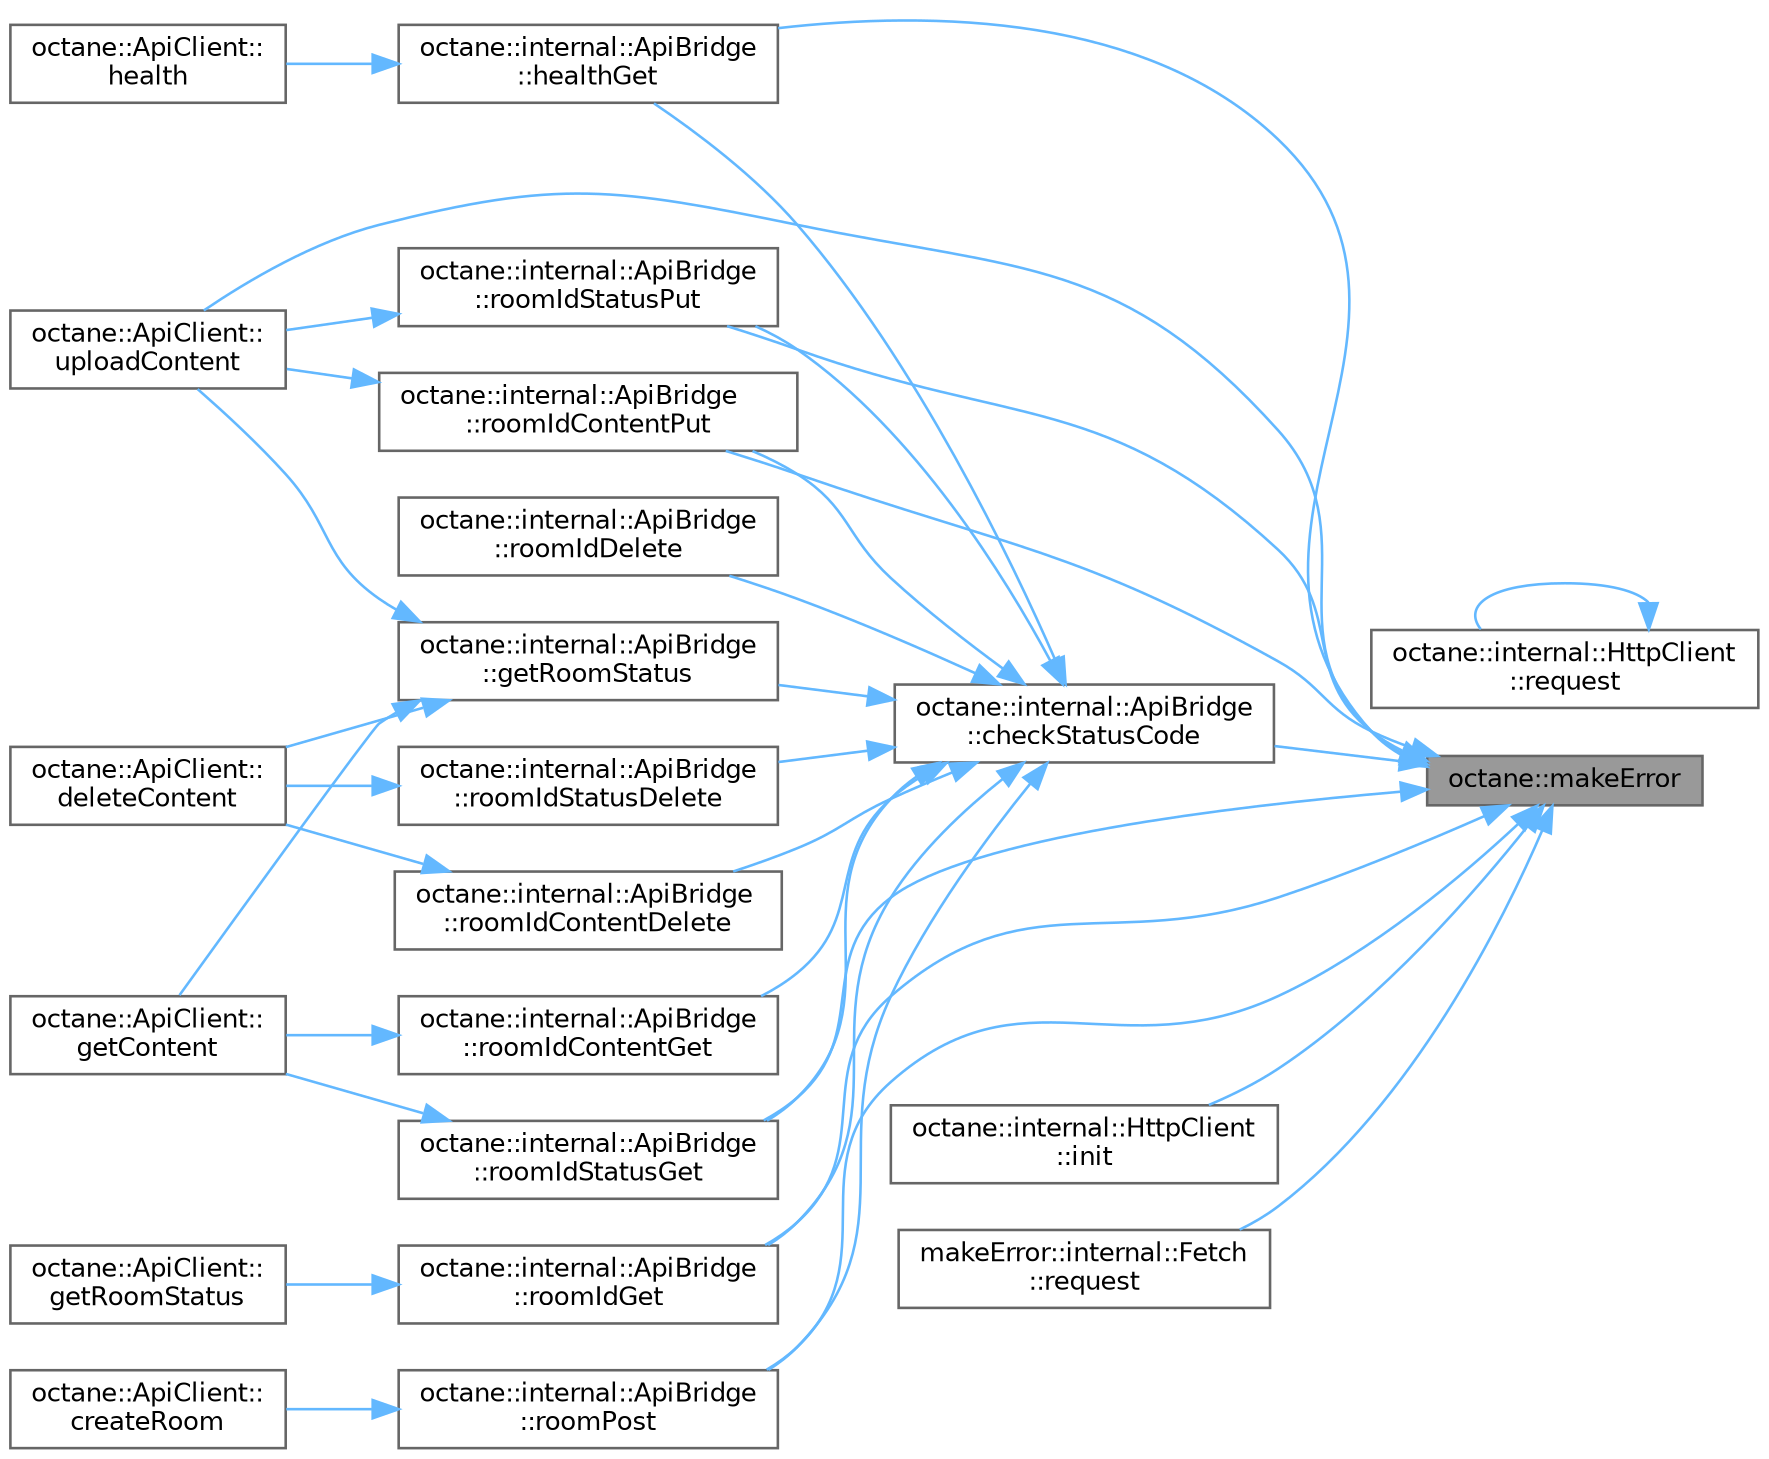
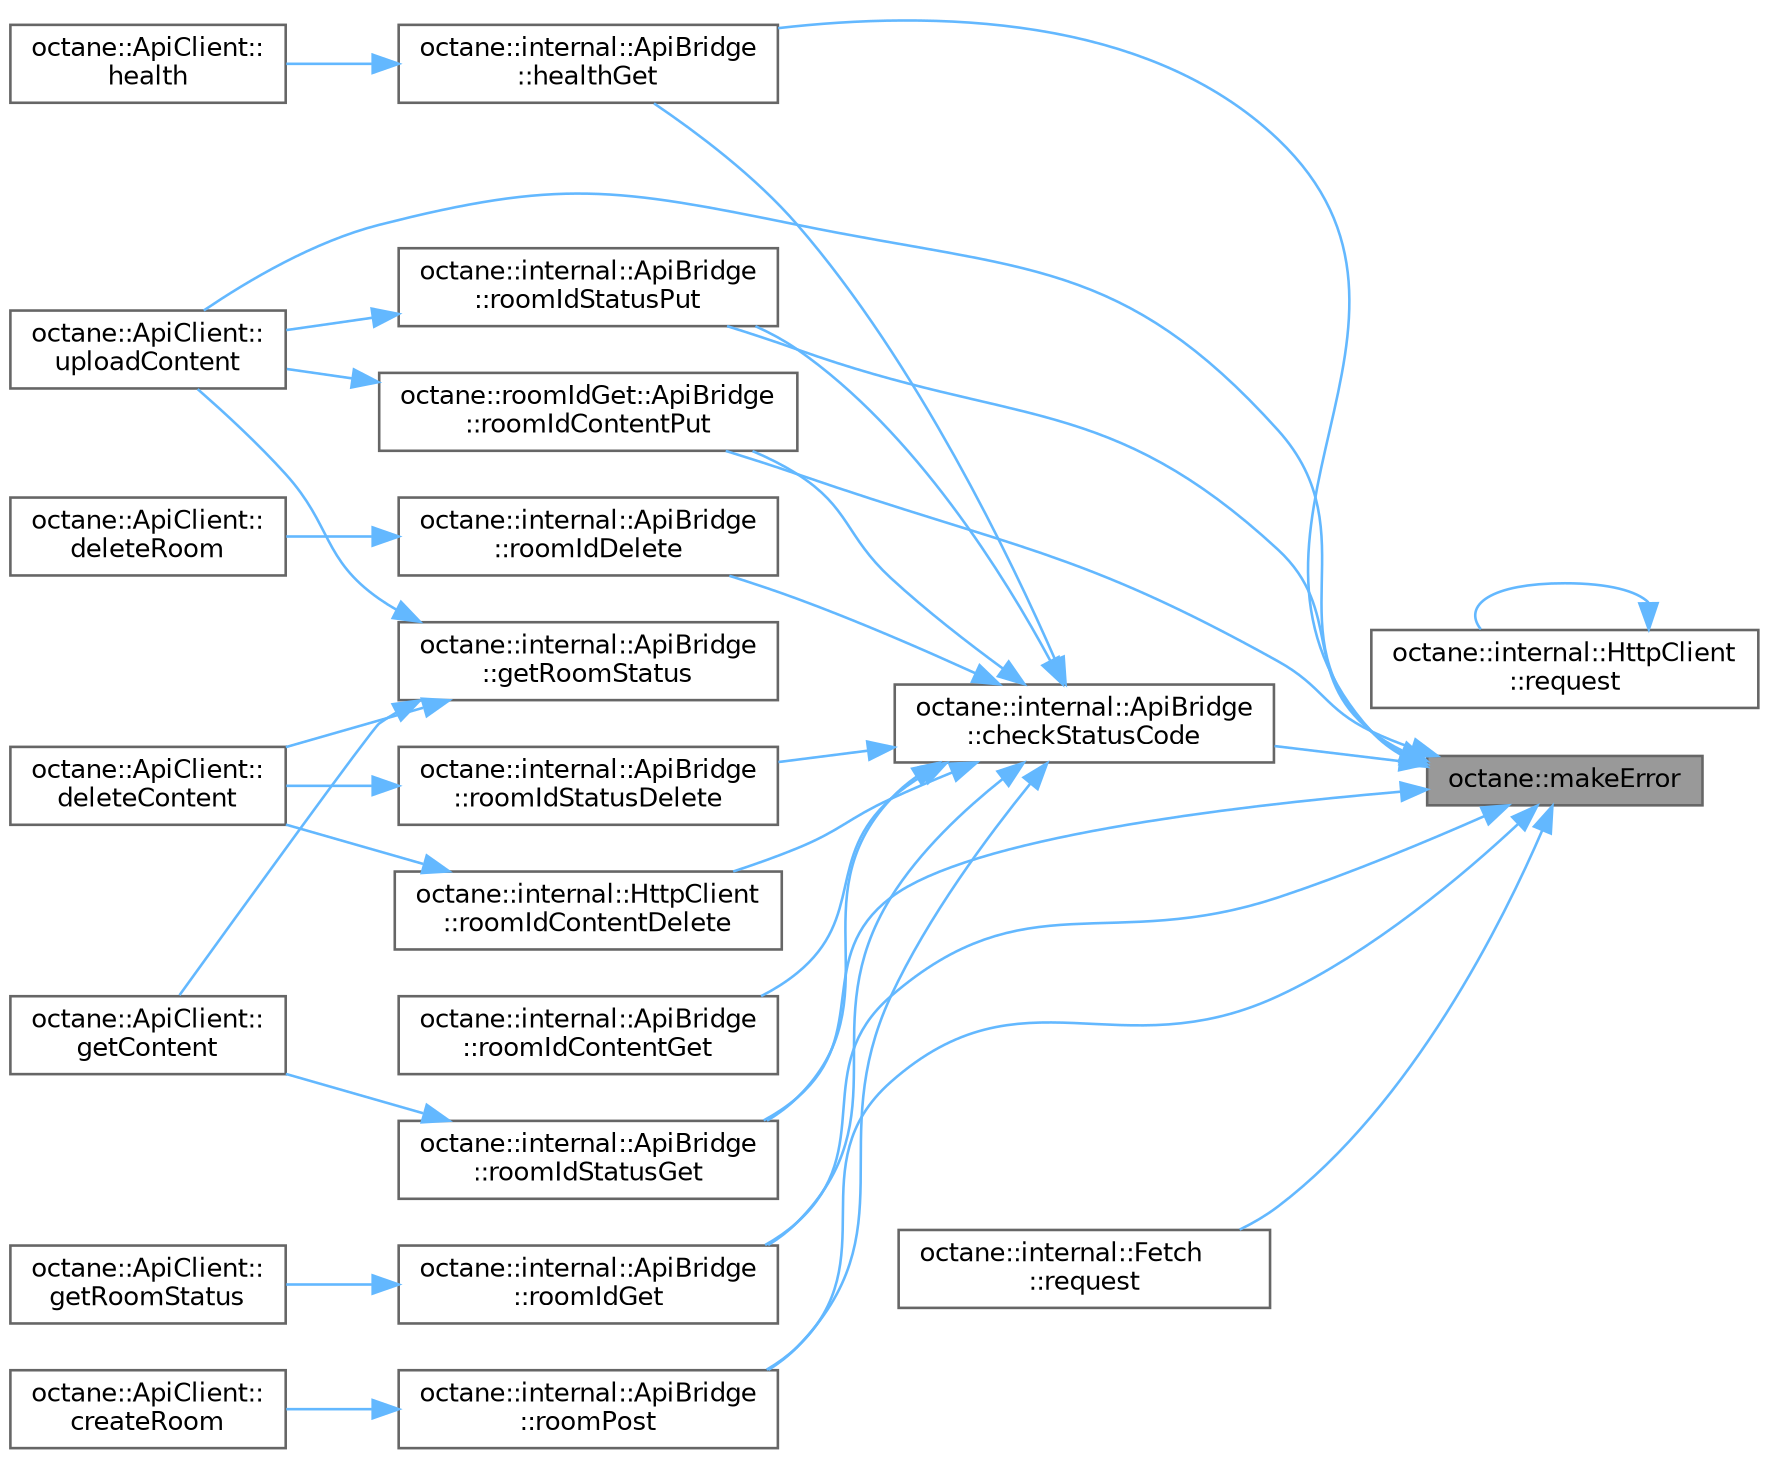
node "octane::internal::ApiBridge ::roomIdContentPut": label "octane::internal::ApiBridge ::roomIdContentPut" -> "octane::roomIdGet::ApiBridge ::roomIdContentPut"
node "octane::ApiClient:: deleteRoom": added
edge "octane::internal::ApiBridge ::getRoomStatus" -> "octane::internal::ApiBridge ::checkStatusCode": removed
node "octane::internal::ApiBridge ::roomIdContentDelete": label "octane::internal::ApiBridge ::roomIdContentDelete" -> "octane::internal::HttpClient ::roomIdContentDelete"
edge "octane::ApiClient:: getContent" -> "octane::internal::ApiBridge ::roomIdContentGet": removed
node "octane::internal::HttpClient ::init": removed
node "makeError::internal::Fetch ::request": label "makeError::internal::Fetch ::request" -> "octane::internal::Fetch ::request"
